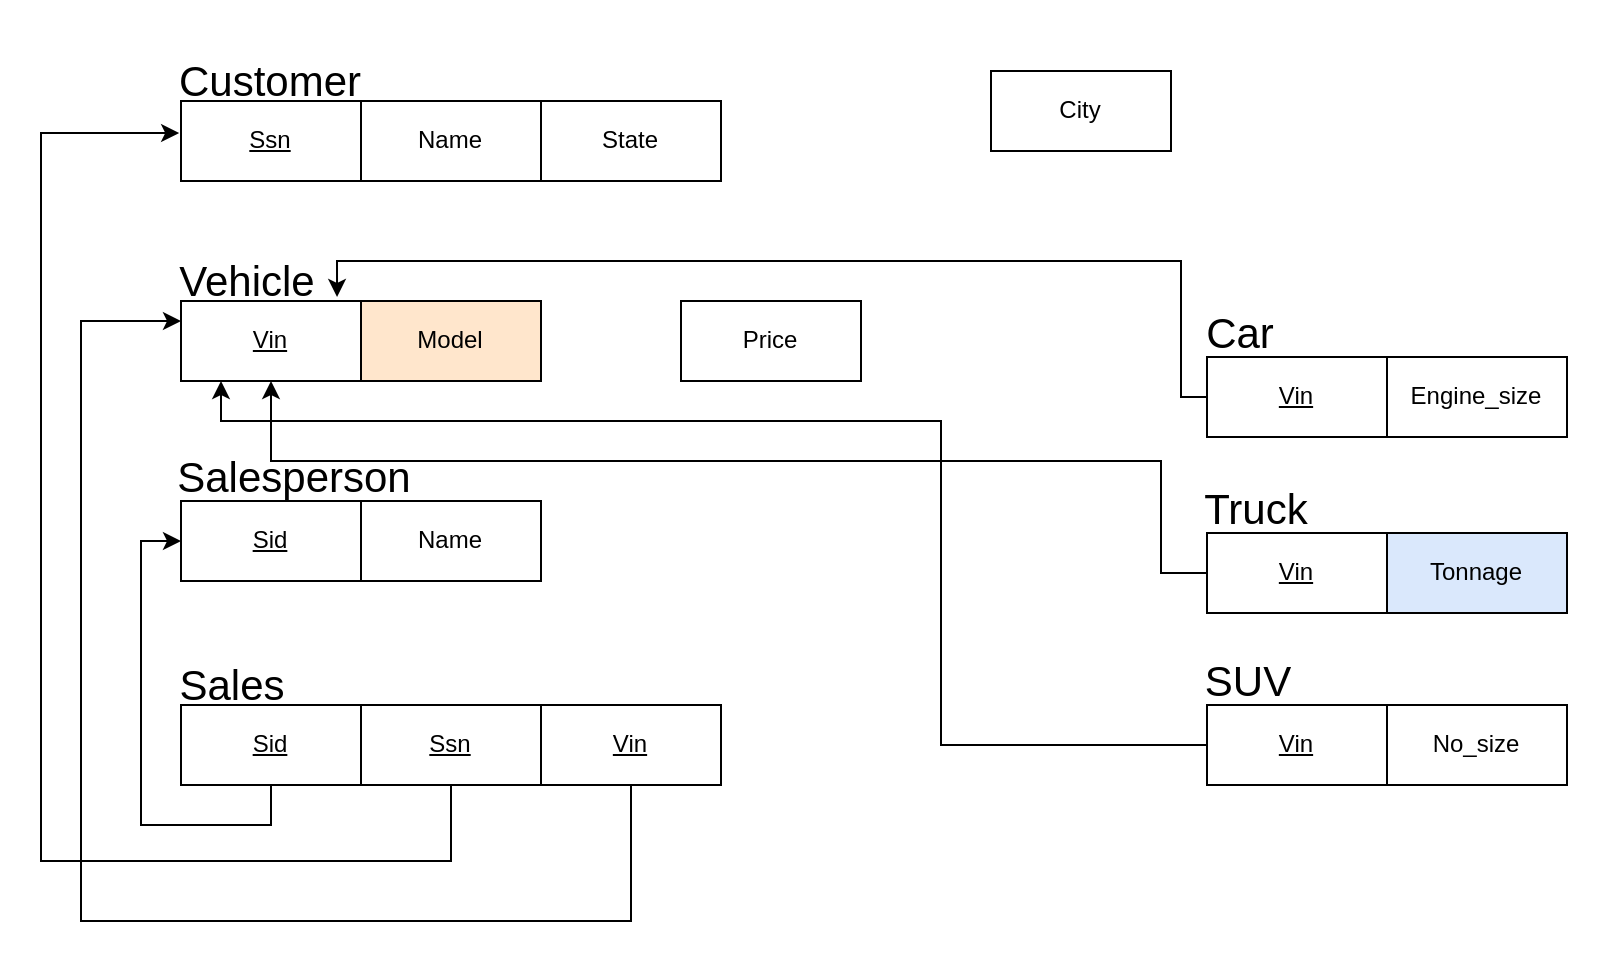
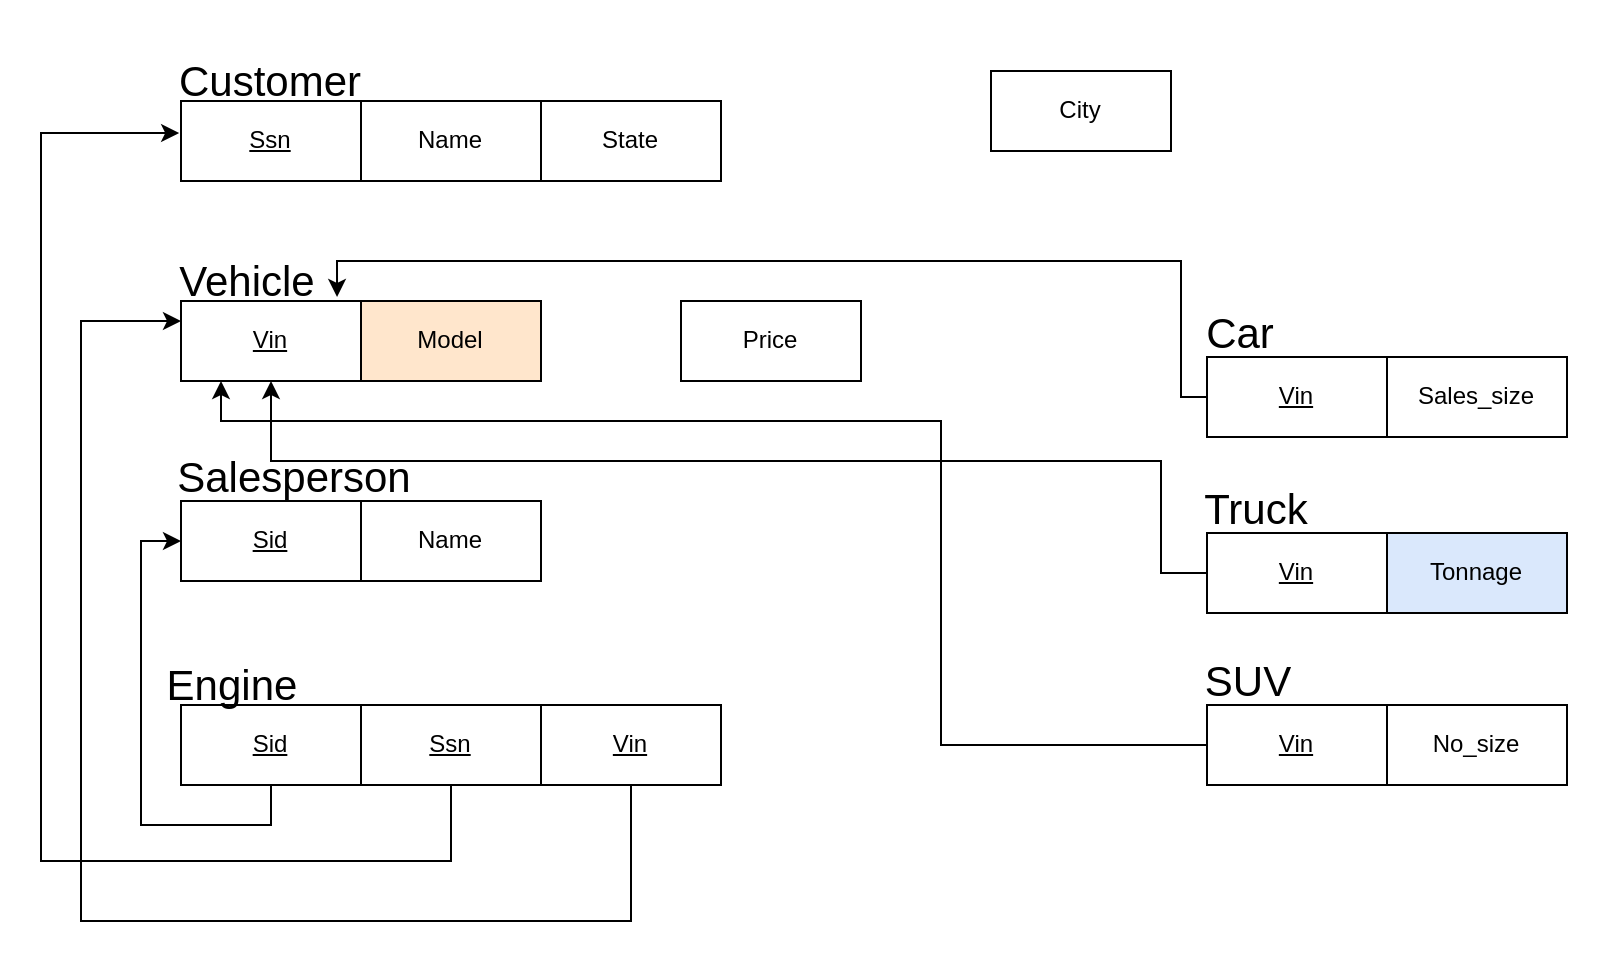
node "Engine_size": label "Engine_size" -> "Sales_size"
node "Sales": label "Sales" -> "Engine"
